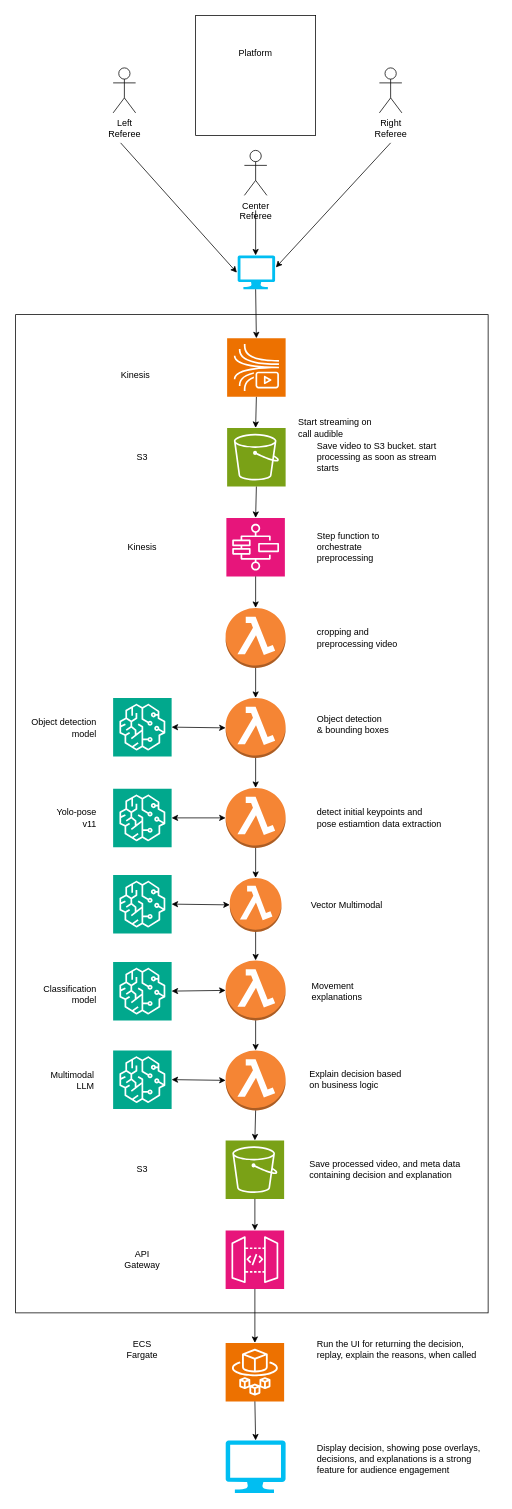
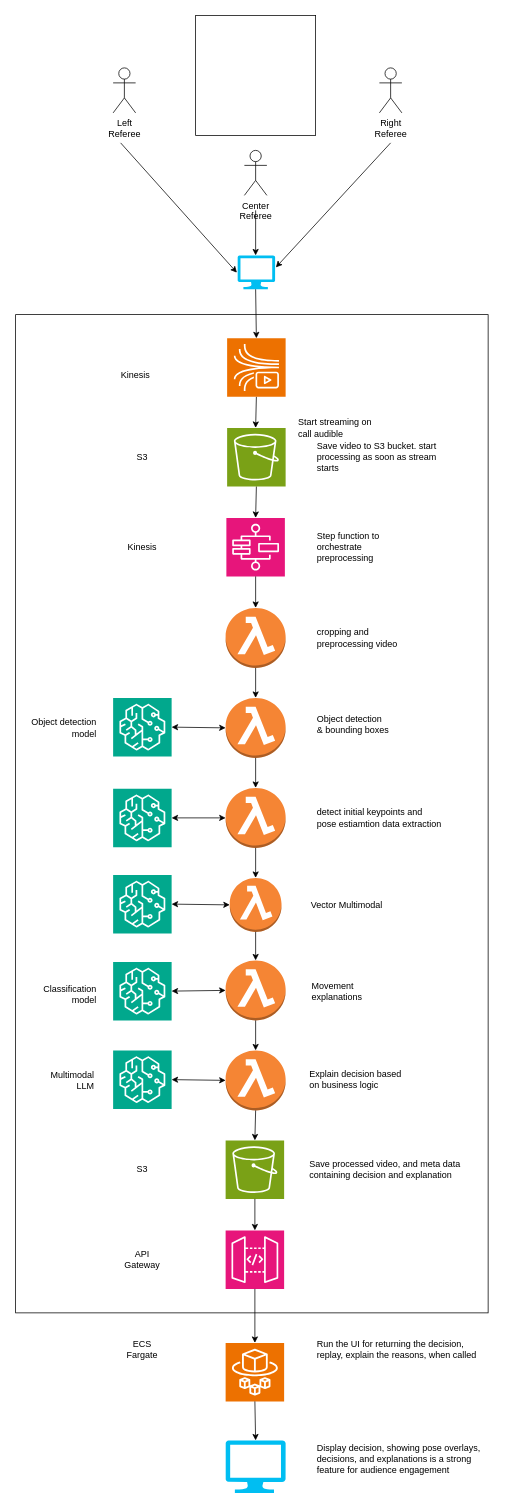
node "Platform": removed
node "Yolo-pose v11": removed
